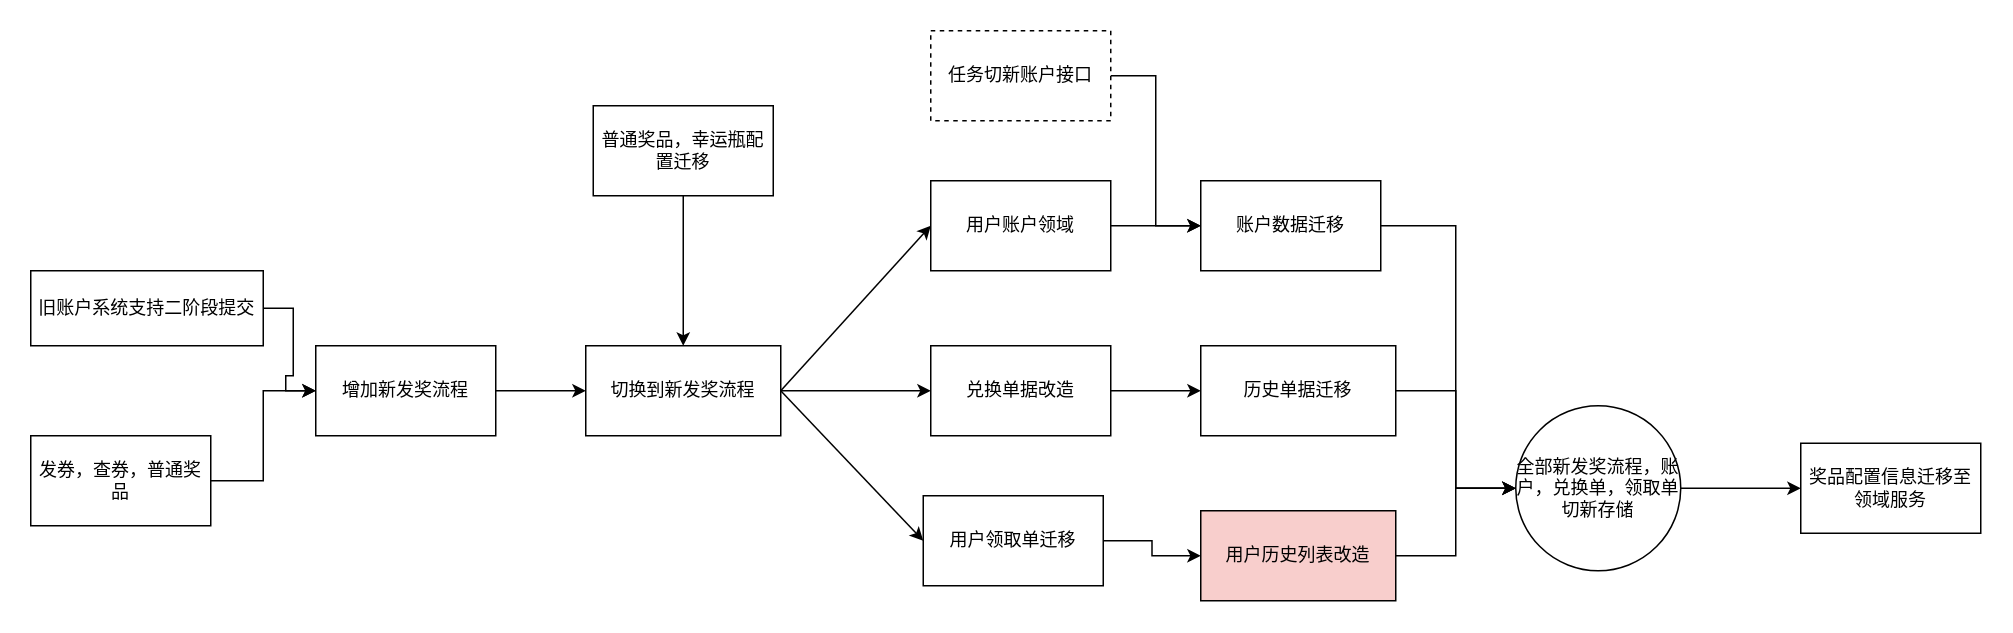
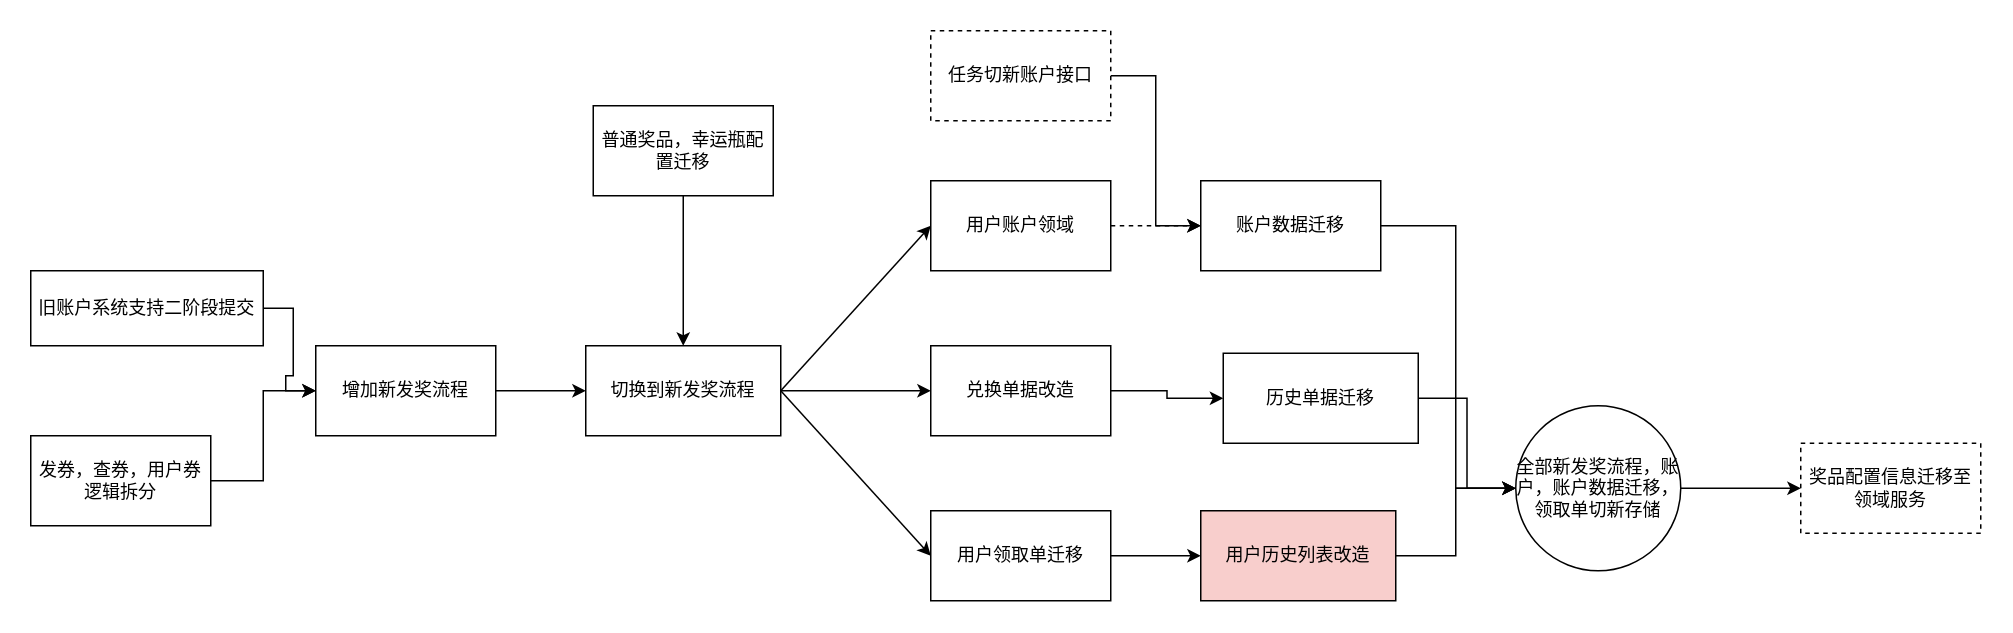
edge "用户账户领域" -> "账户数据迁移": style solid -> dashed
node "历史单据迁移": moved (1298, 391) -> (1321, 398)
node "发券，查券，普通奖品": label "发券，查券，普通奖品" -> "发券，查券，用户券逻辑拆分"
node "全部新发奖流程，账户，兑换单，领取单切新存储": label "全部新发奖流程，账户，兑换单，领取单切新存储" -> "全部新发奖流程，账户，账户数据迁移，领取单切新存储"
node "奖品配置信息迁移至领域服务": style solid -> dashed
node "用户领取单迁移": moved (1013, 541) -> (1021, 556)
